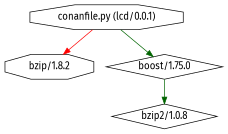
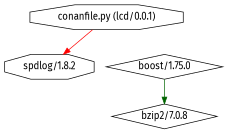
edge "conanfile.py (lcd/0.0.1)" -> "boost/1.75.0": removed
node "bzip/1.8.2": label "bzip/1.8.2" -> "spdlog/1.8.2"
node "bzip2/1.0.8": label "bzip2/1.0.8" -> "bzip2/7.0.8"
